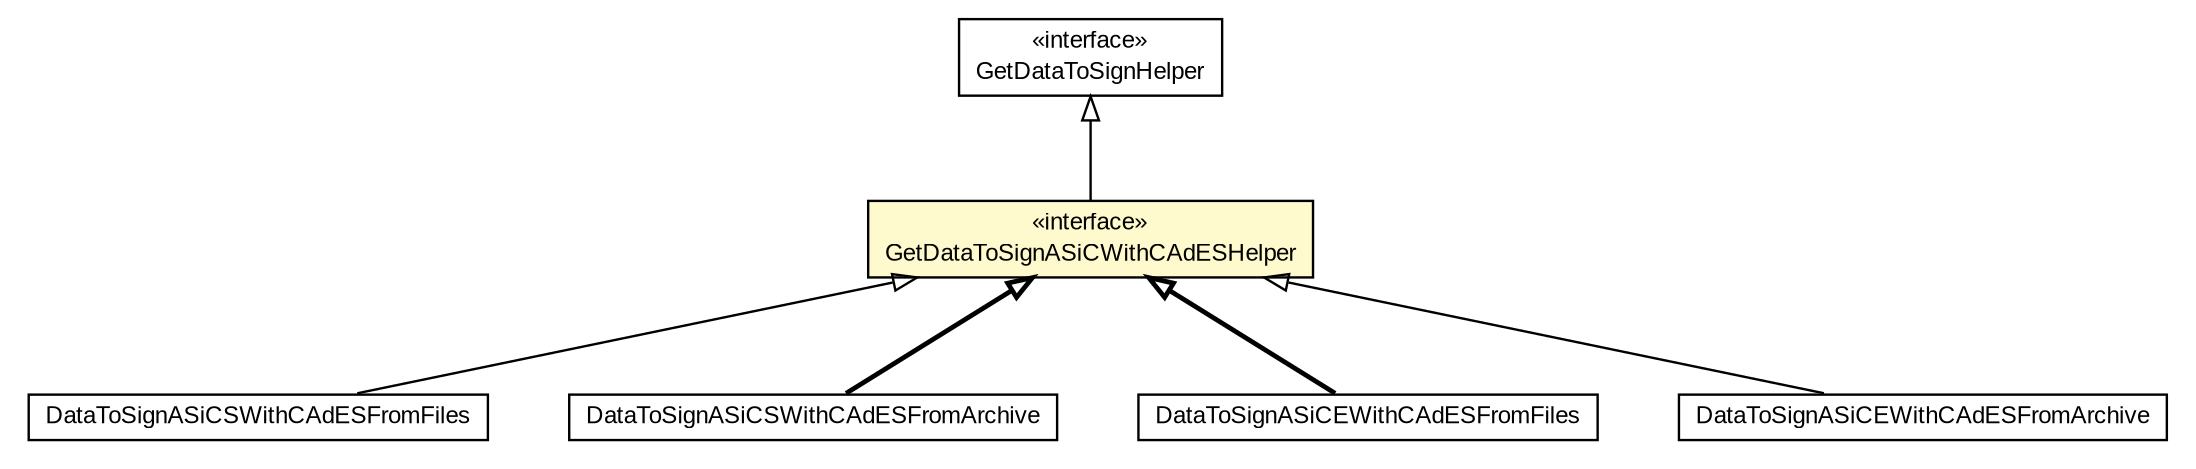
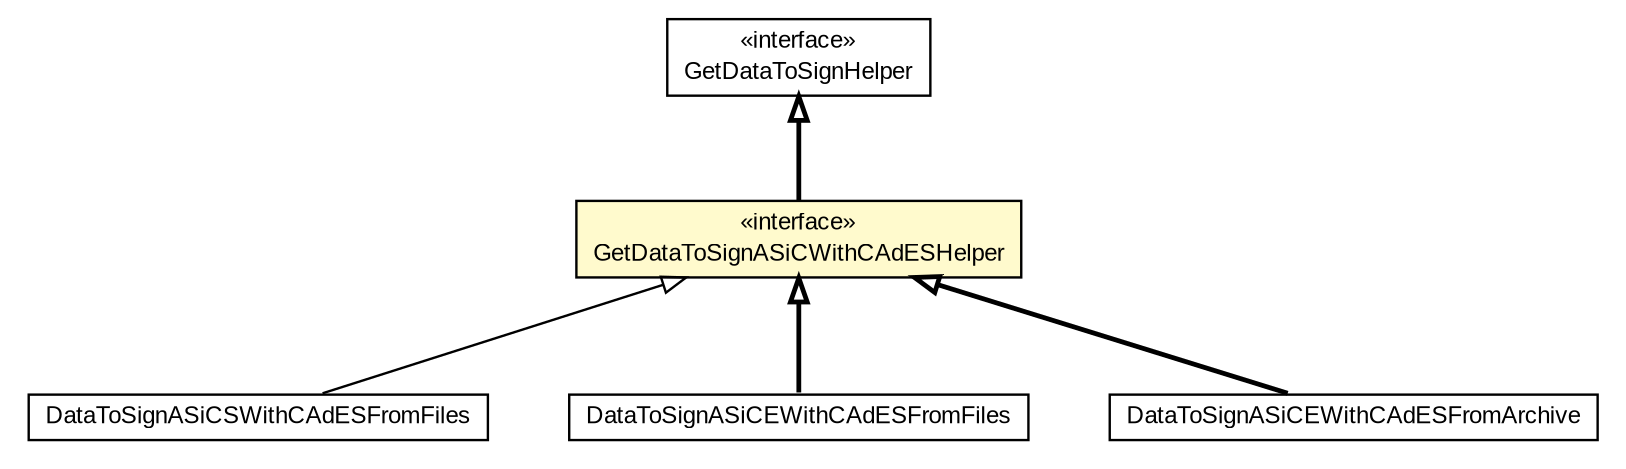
edge "GetDataToSignASiCWithCAdESHelper" -> "GetDataToSignHelper": style solid -> bold
edge "DataToSignASiCEWithCAdESFromArchive" -> "GetDataToSignASiCWithCAdESHelper": style solid -> bold
node "DataToSignASiCSWithCAdESFromArchive": removed
